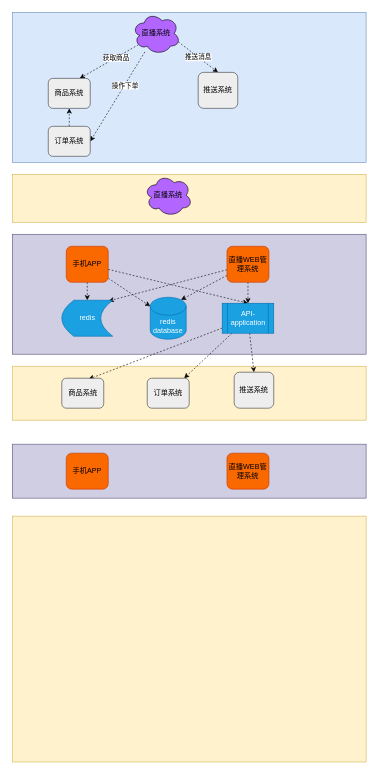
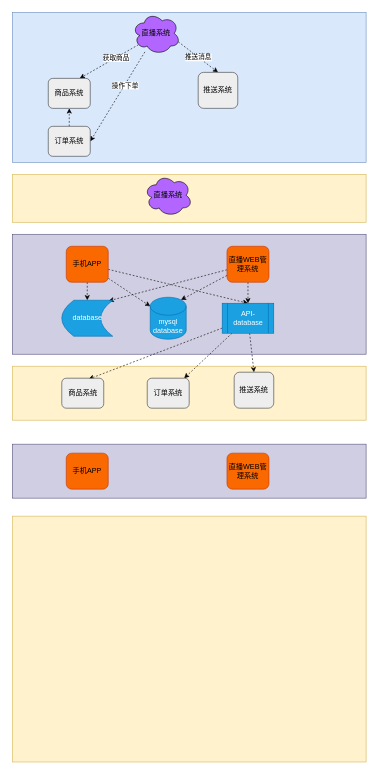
node "redis": label "redis" -> "database"
node "API-application": label "API-application" -> "API-database"
node "redis database": label "redis database" -> "mysql database"
